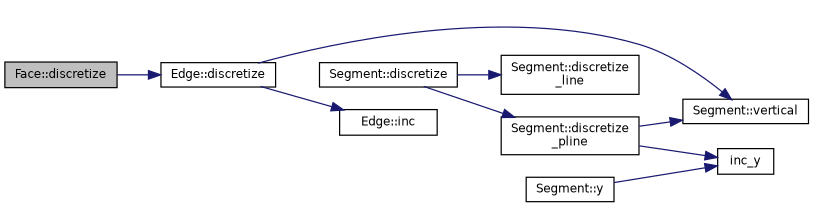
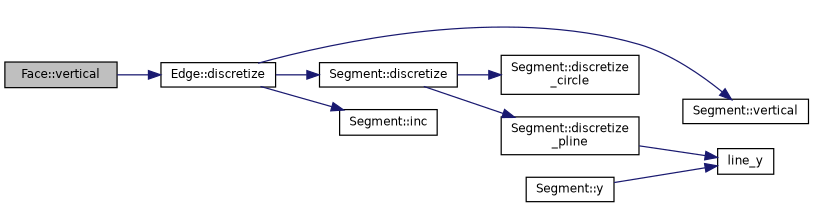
node "Face::discretize": label "Face::discretize" -> "Face::vertical"
edge "Edge::discretize" -> "Segment::discretize": added
node "Segment::discretize _line": label "Segment::discretize _line" -> "Segment::discretize _circle"
node "Edge::inc": label "Edge::inc" -> "Segment::inc"
edge "Segment::discretize _pline" -> "Segment::vertical": removed
node "inc_y": label "inc_y" -> "line_y"
